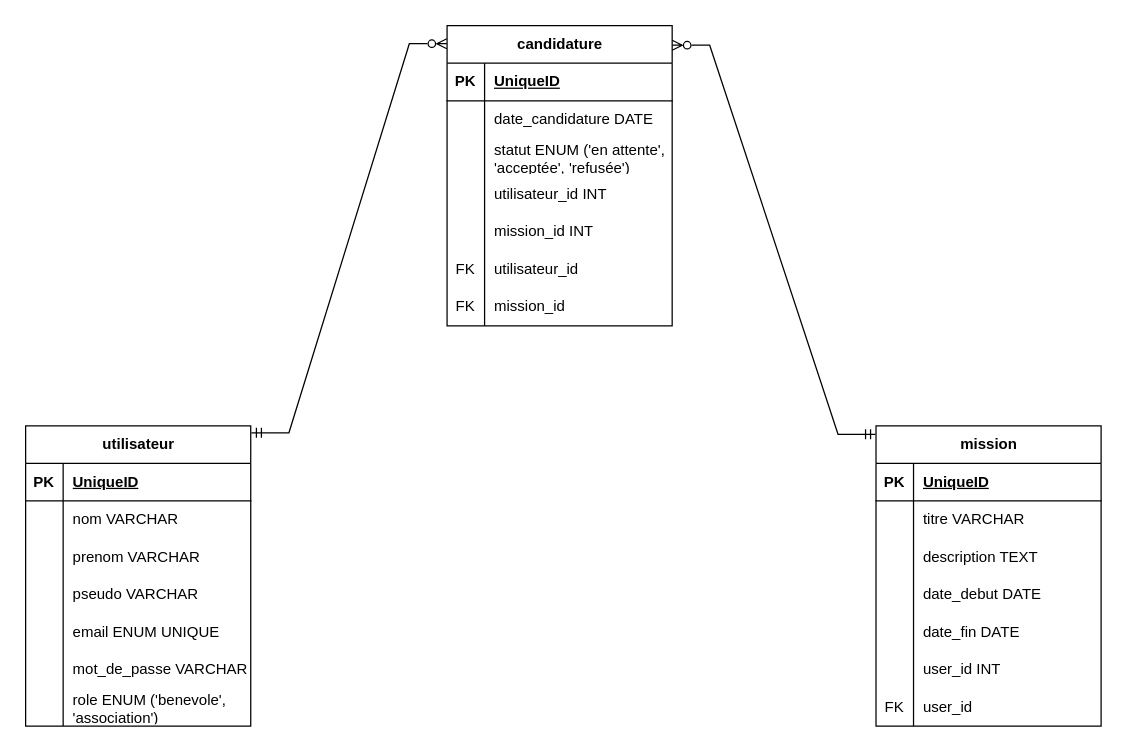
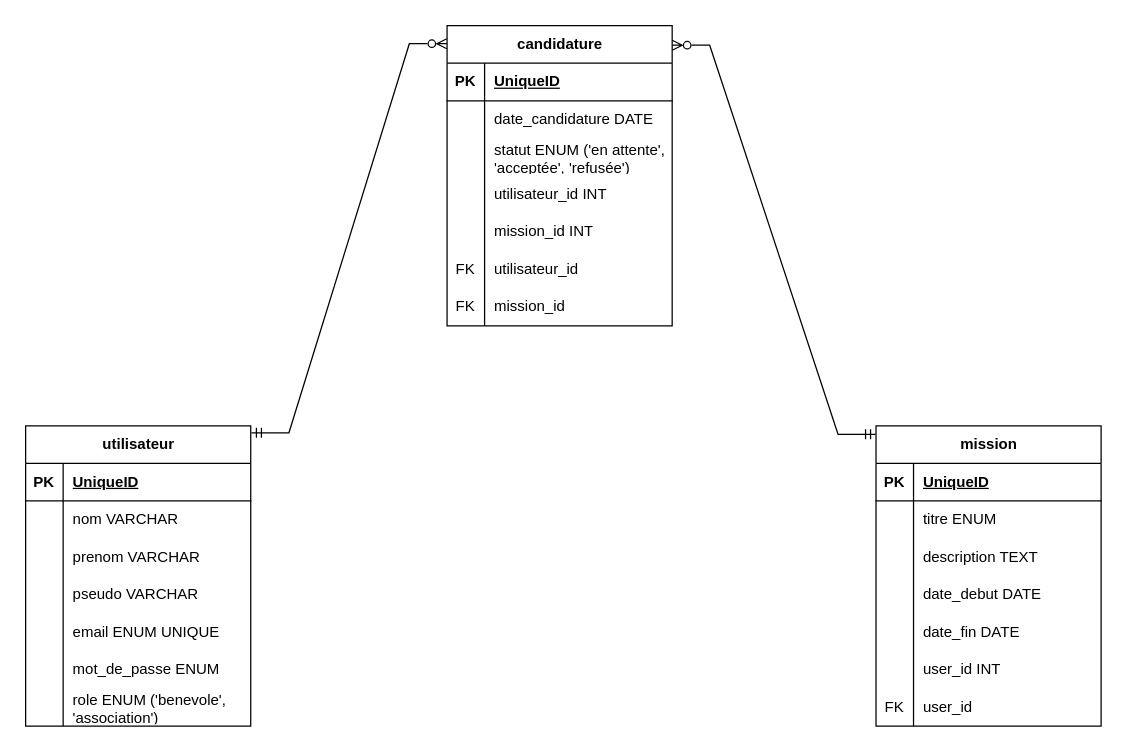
node "titre VARCHAR": label "titre VARCHAR" -> "titre ENUM"
node "mot_de_passe VARCHAR": label "mot_de_passe VARCHAR" -> "mot_de_passe ENUM"
